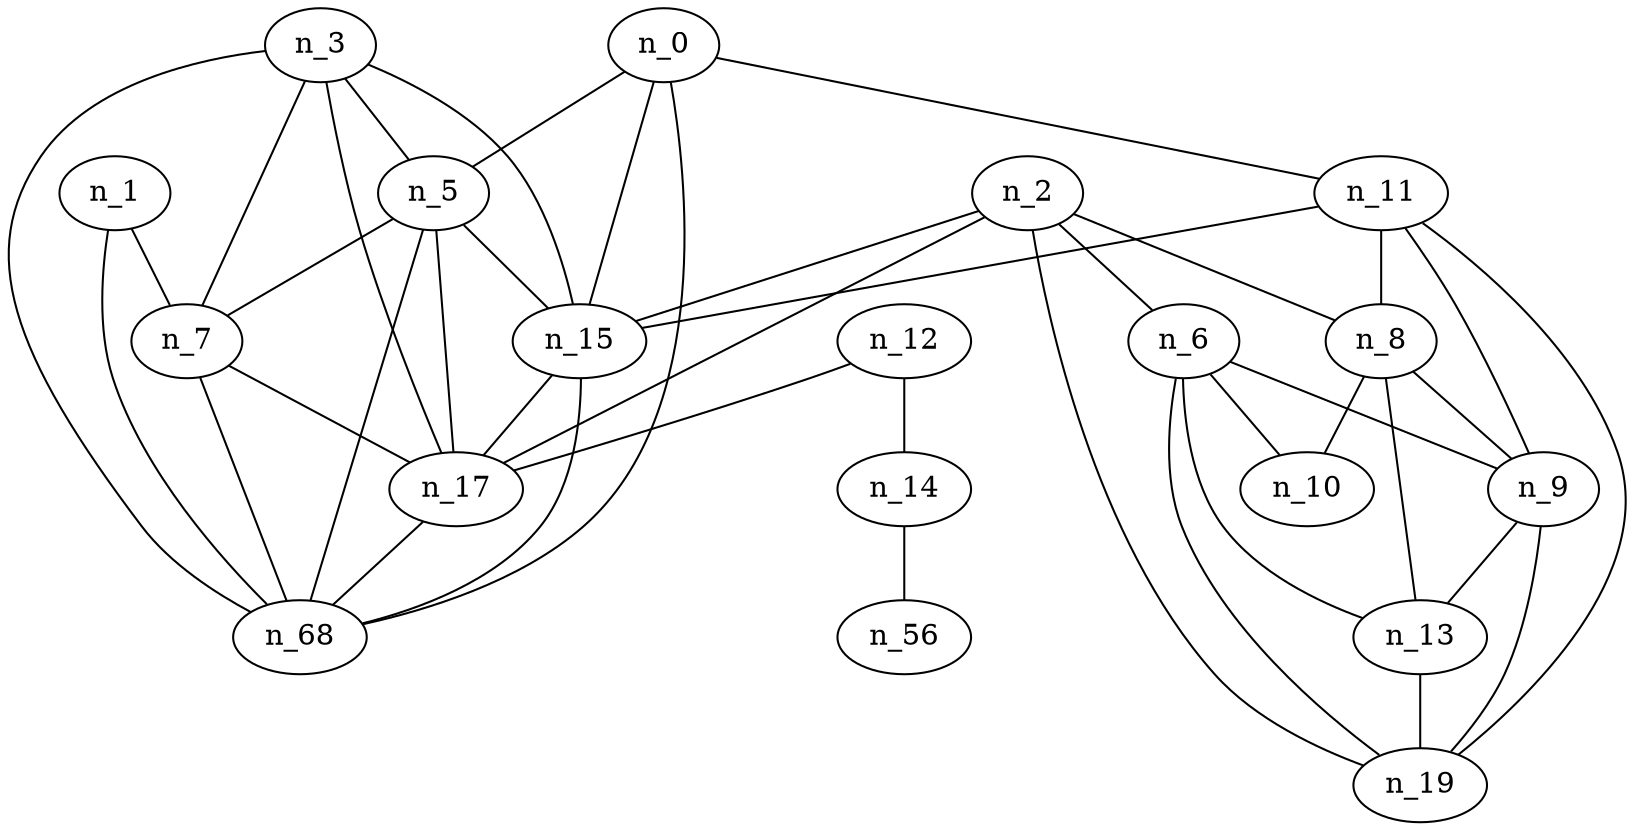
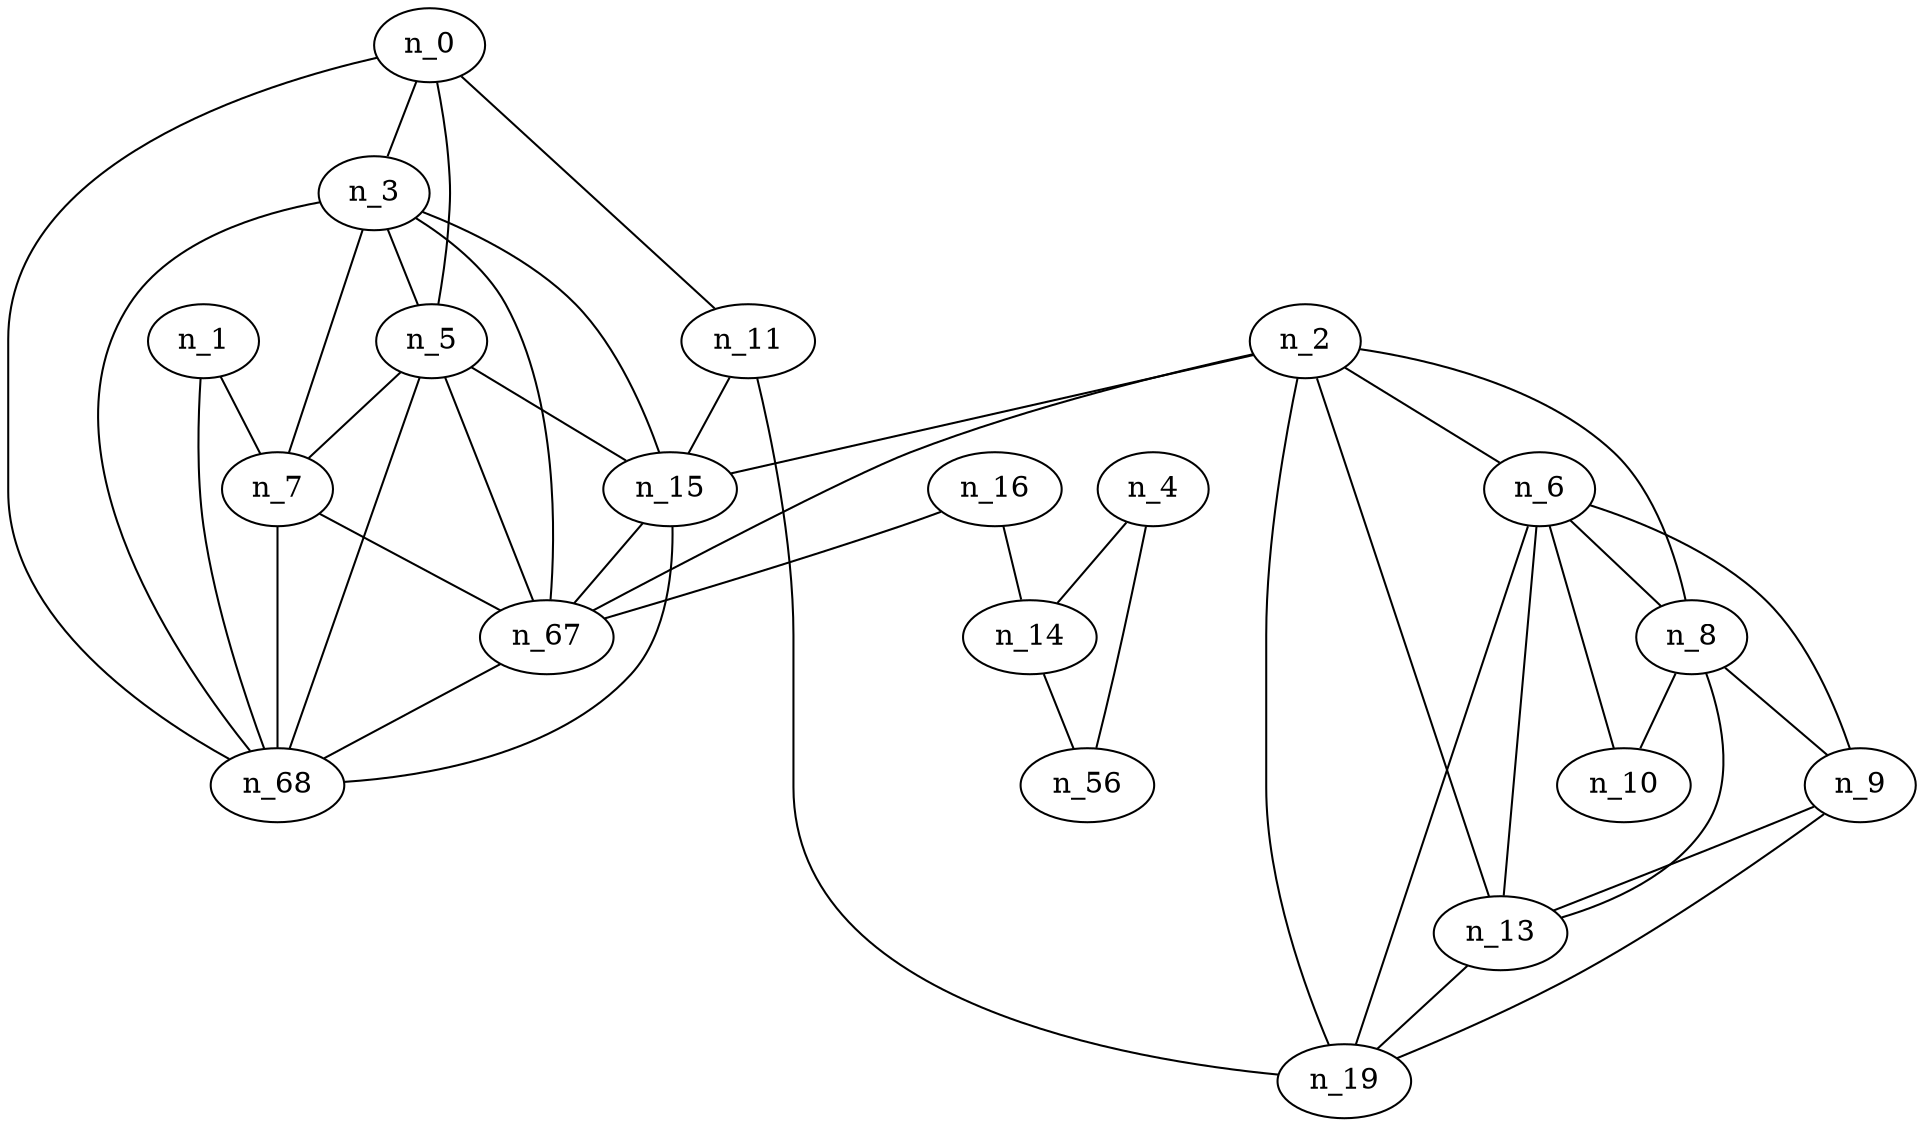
edge "n_0" -- "n_15": now "n_0" -- "n_3"
edge "n_11" -- "n_8": now "n_6" -- "n_8"
edge "n_11" -- "n_9": removed
node "n_12": label "n_12" -> "n_16"
node "n_17": label "n_17" -> "n_67"
node "n_4": added
edge "n_2" -- "n_13": added
